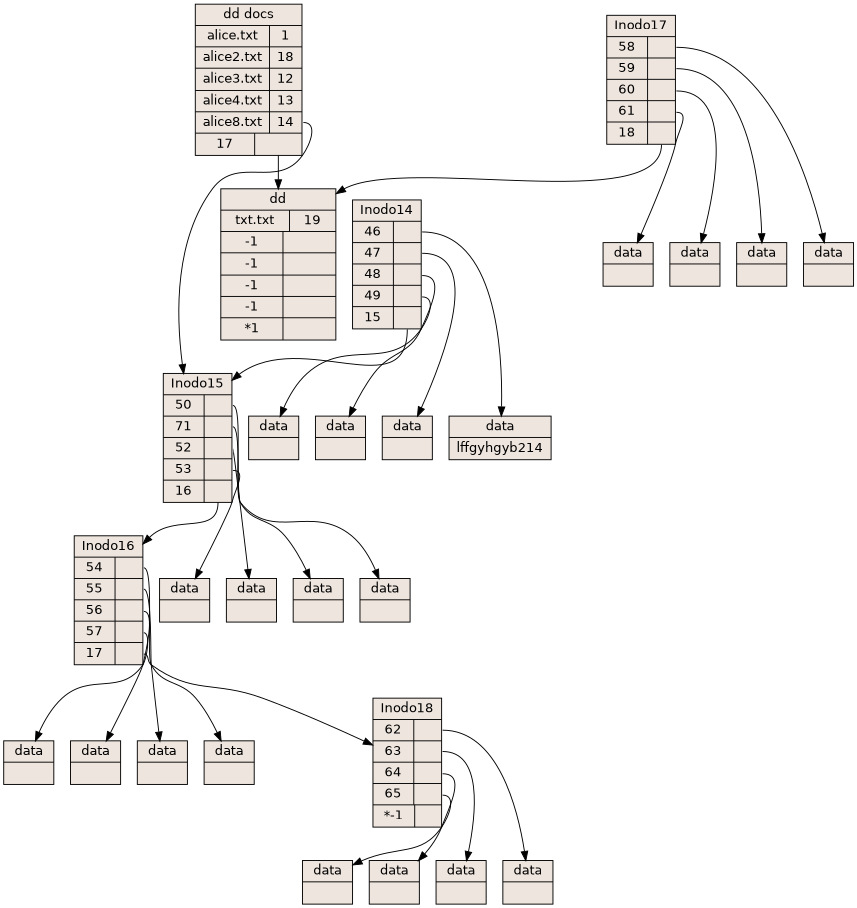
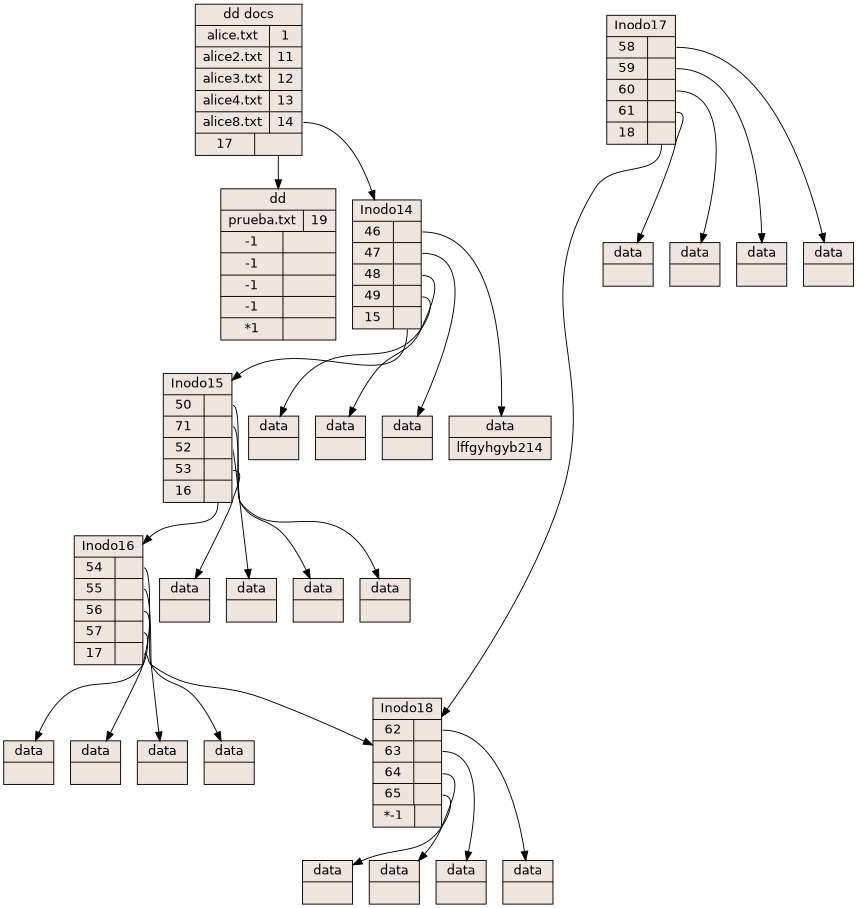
node "dd docs": text "18" -> "11"
edge "Inodo17" -> "dd": now "Inodo17" -> "Inodo18"
edge "dd docs" -> "Inodo15": now "dd docs" -> "Inodo14"
node "dd": text "txt.txt" -> "prueba.txt"
